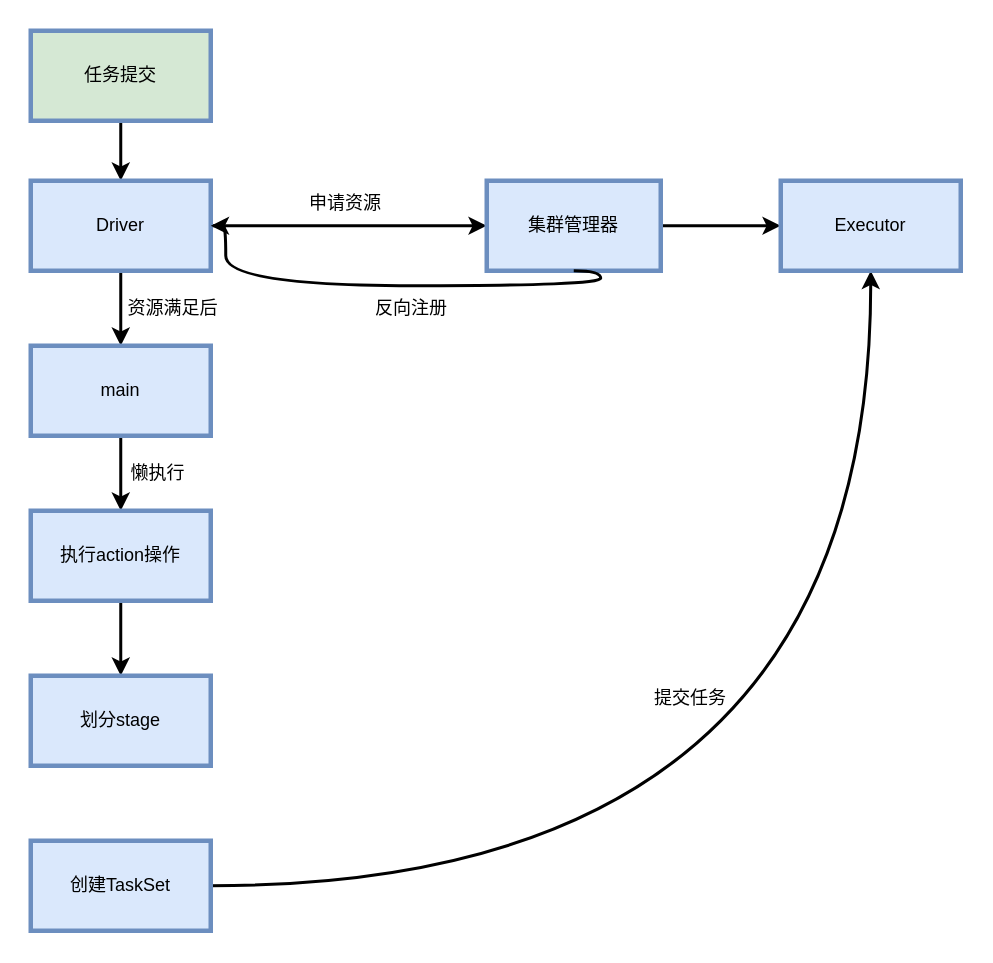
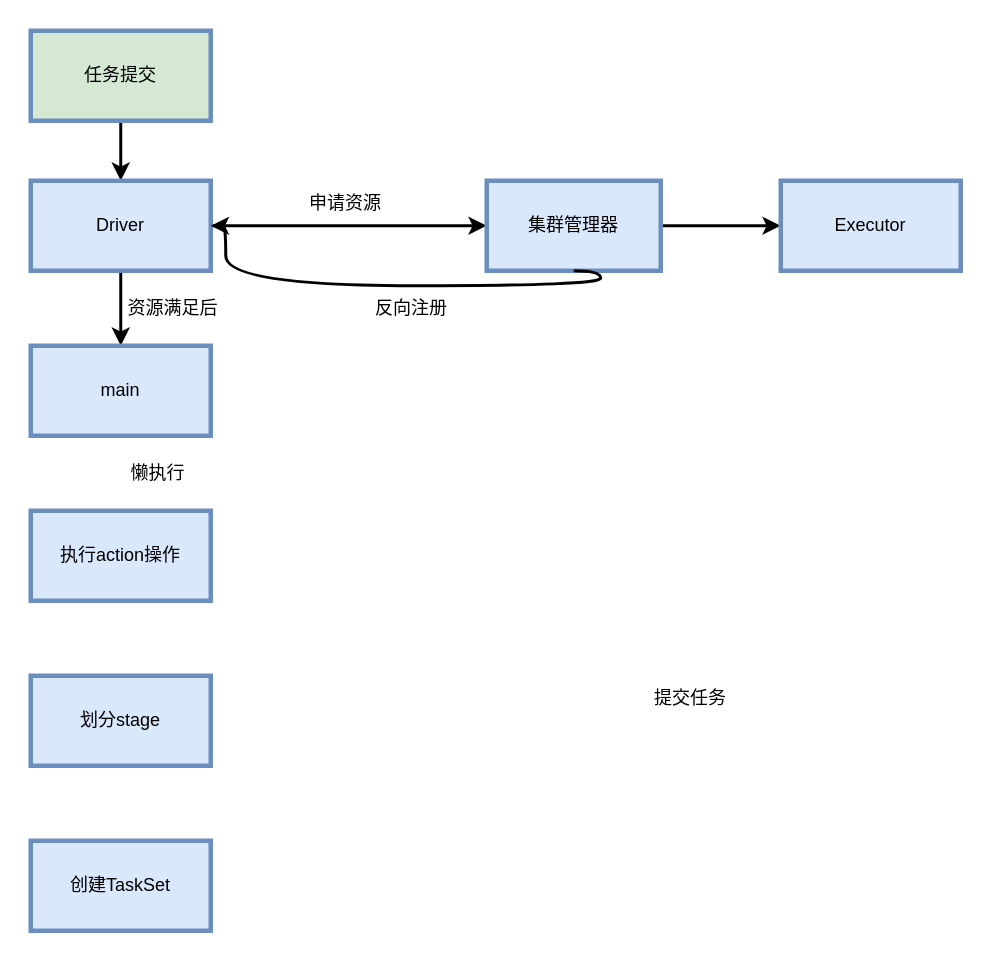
edge "main" -> "执行action操作": removed
edge "执行action操作" -> "划分stage": removed
edge "创建TaskSet" -> "Executor": removed
